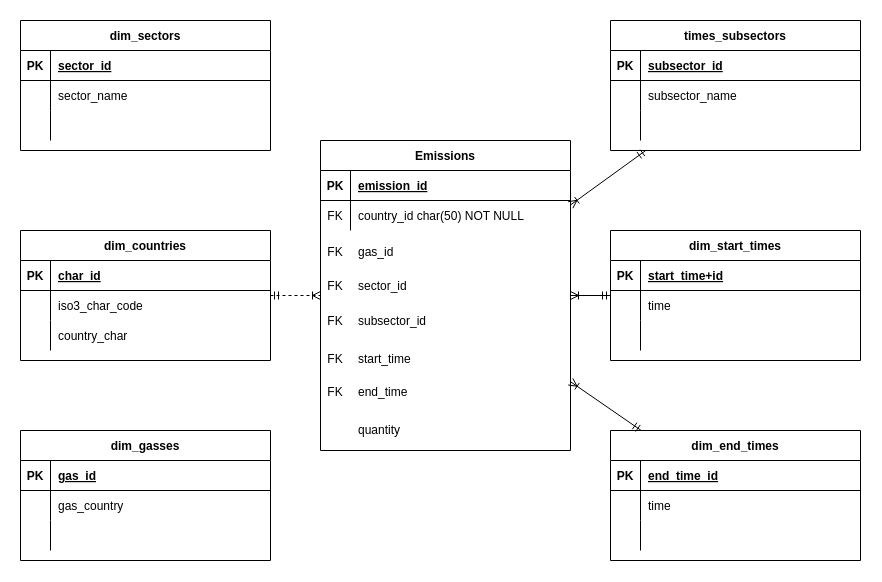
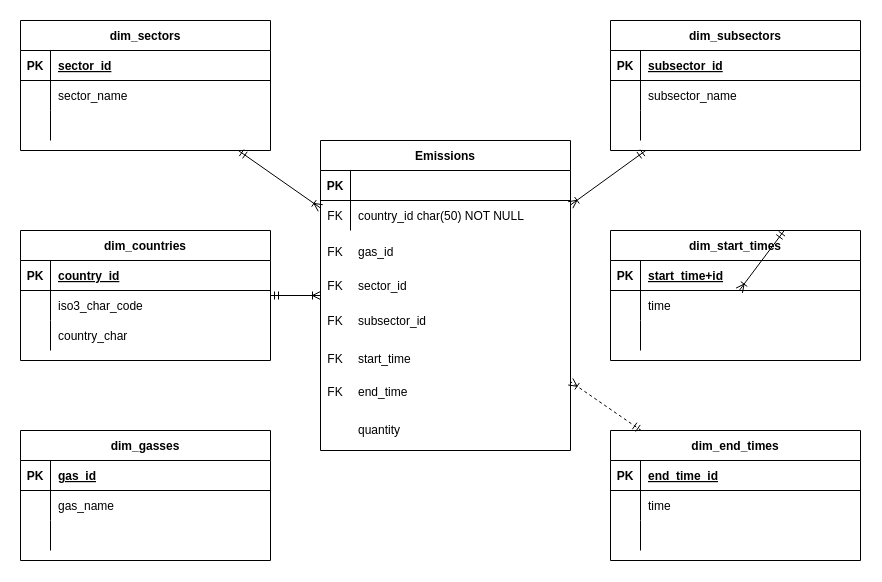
node "times_subsectors": label "times_subsectors" -> "dim_subsectors"
edge "dim_sectors" -- "Emissions": added
node "emission_id": removed
node "char_id": label "char_id" -> "country_id"
edge "dim_countries" -- "Emissions": style dashed -> solid
edge "Emissions" -- "dim_start_times": now "start_time+id" -- "dim_start_times"
edge "Emissions" -- "dim_end_times": style solid -> dashed
node "gas_country": label "gas_country" -> "gas_name"
